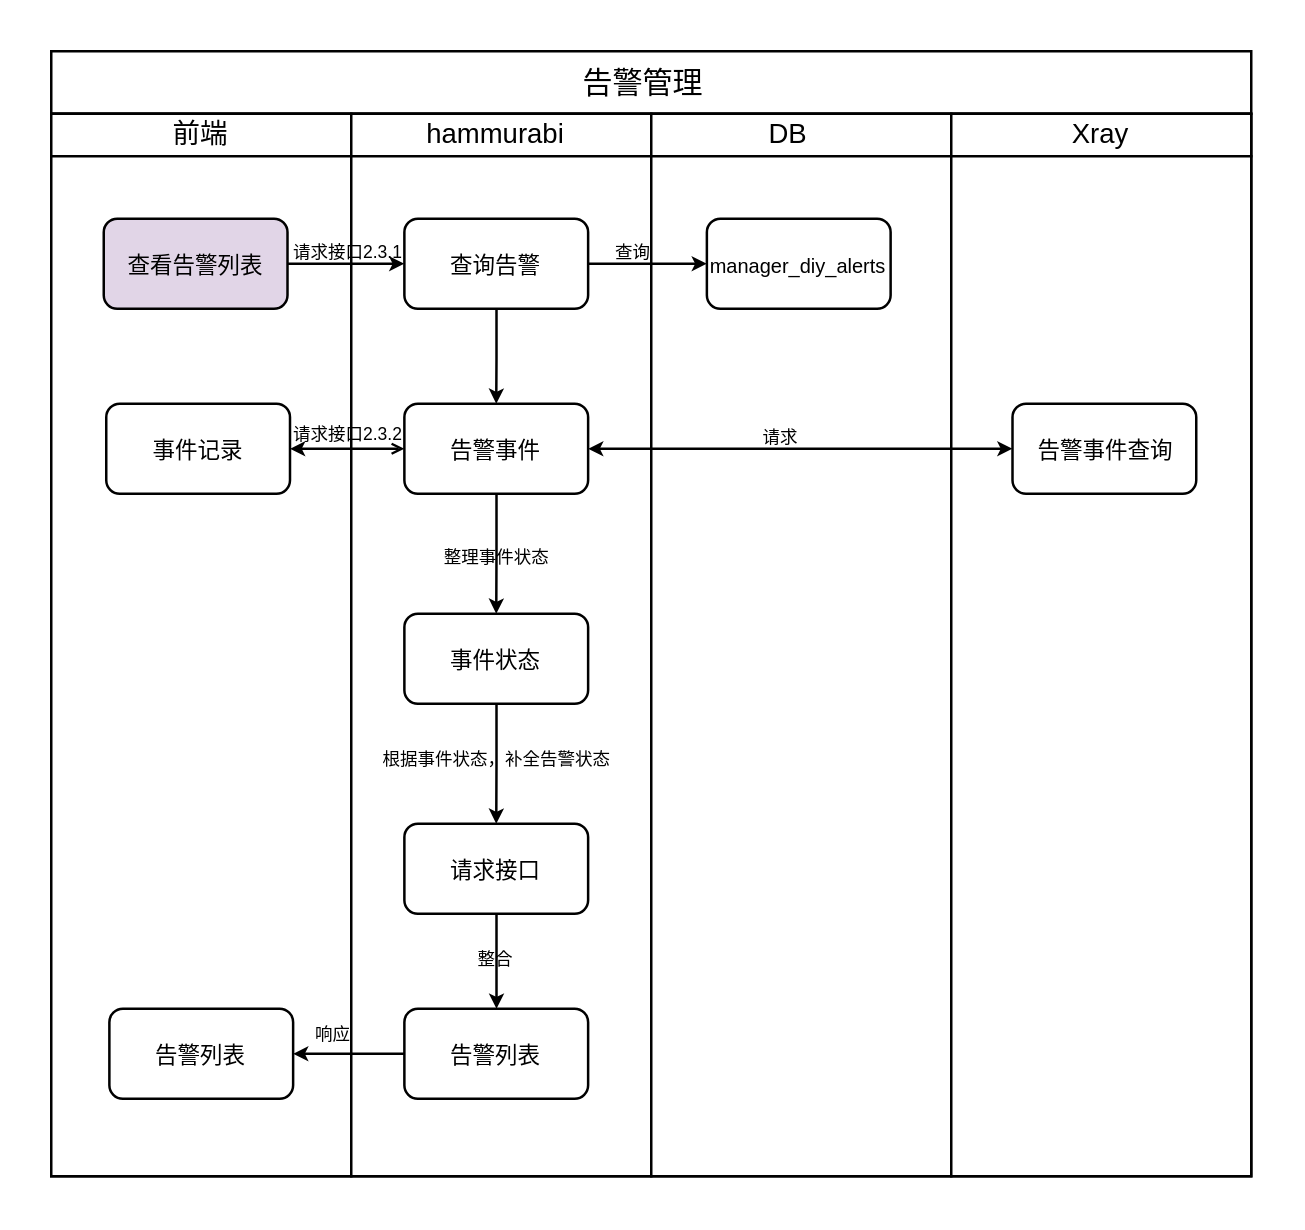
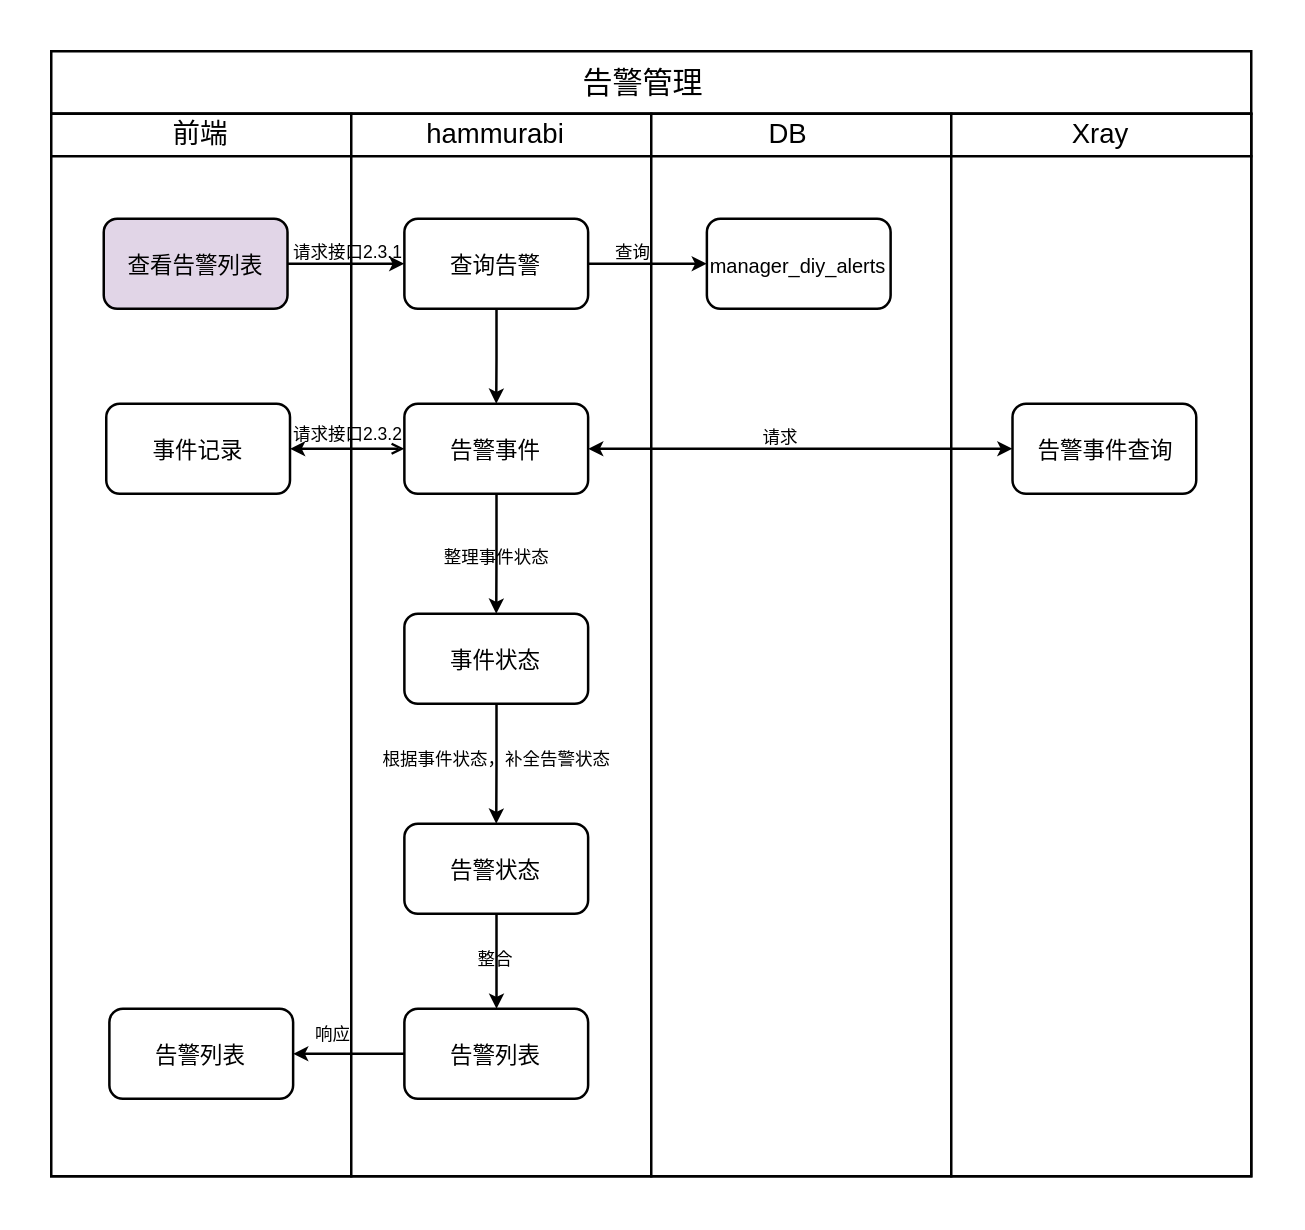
node "请求接口": label "请求接口" -> "告警状态"
